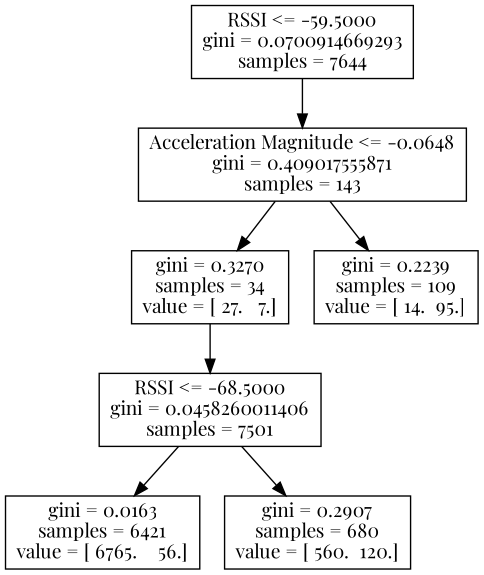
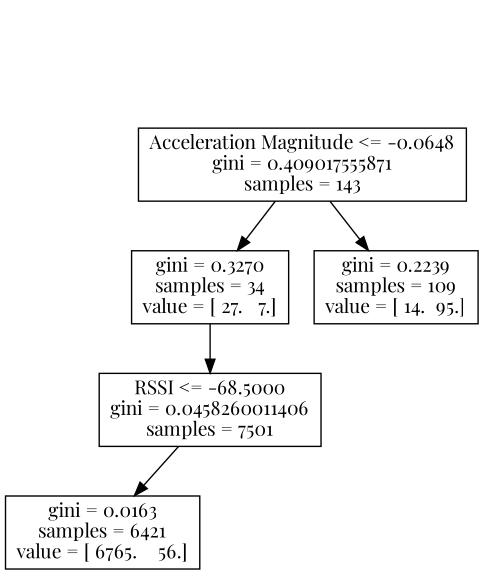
node "RSSI <= -59.5000 gini = 0.0700914669293 samples = 7644": removed
node "gini = 0.2907 samples = 680 value = [ 560.  120.]": removed
